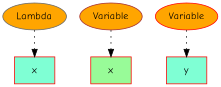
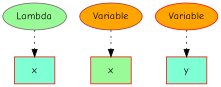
node "Lambda": fillcolor orange -> palegreen
